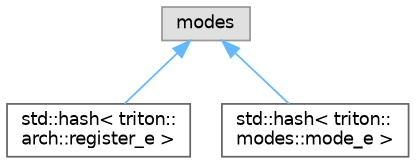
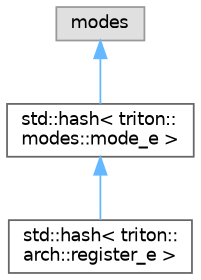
edge "std::hash< triton:: arch::register_e >" -> "modes": now "std::hash< triton:: arch::register_e >" -> "std::hash< triton:: modes::mode_e >"
